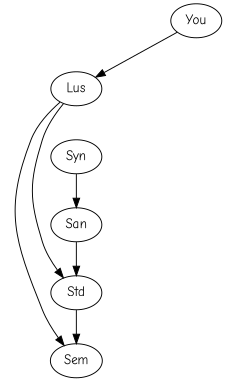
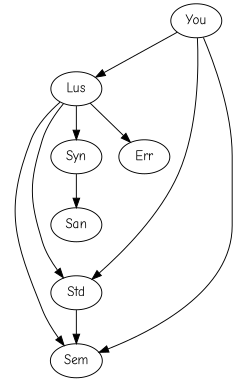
edge "Lus" -> "Syn": added
node "Err": added
edge "You" -> "Sem": added
edge "San" -> "Std": now "You" -> "Std"
